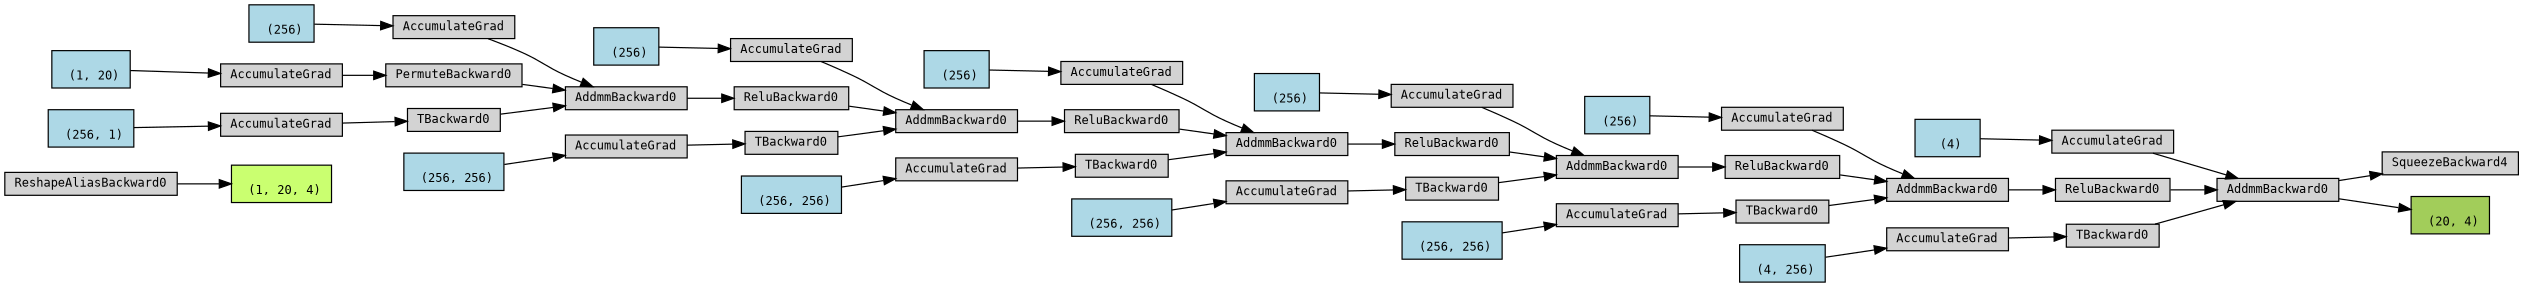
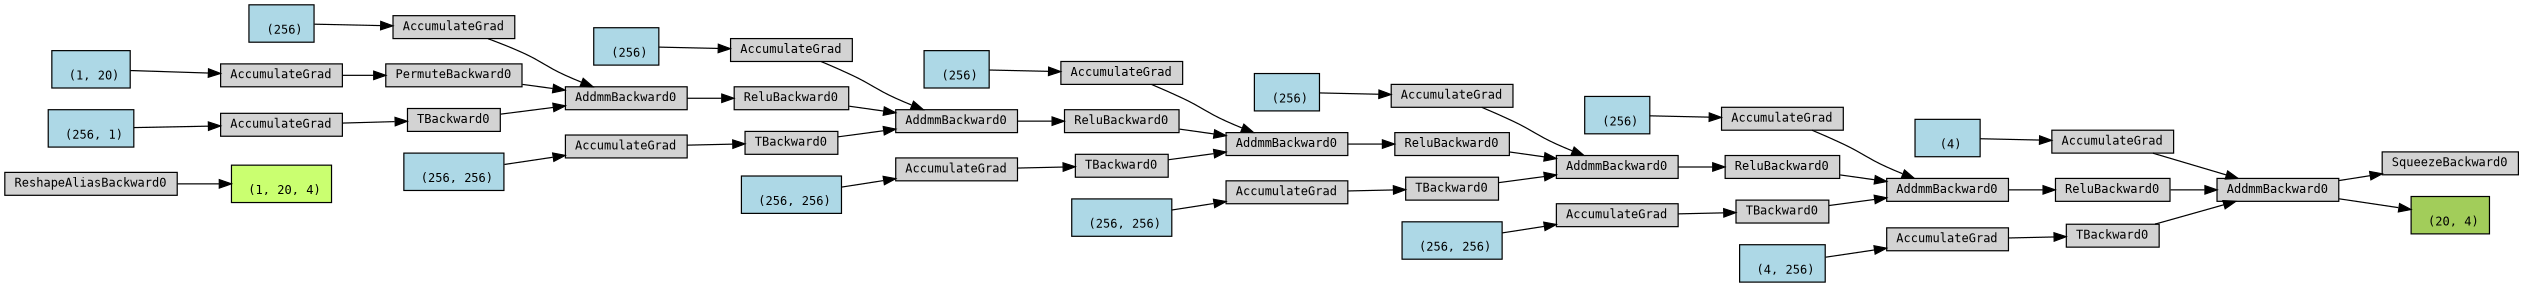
node "SqueezeBackward4": label "SqueezeBackward4" -> "SqueezeBackward0"
